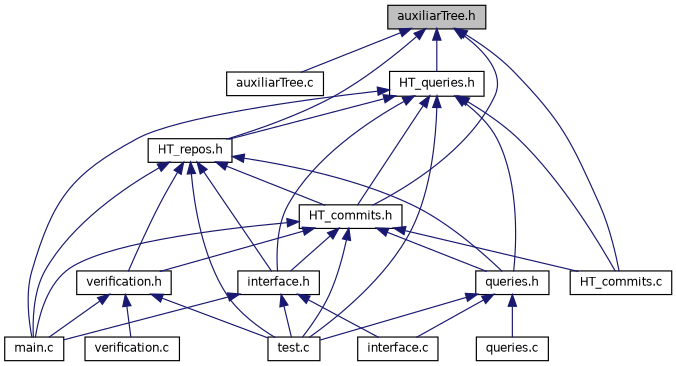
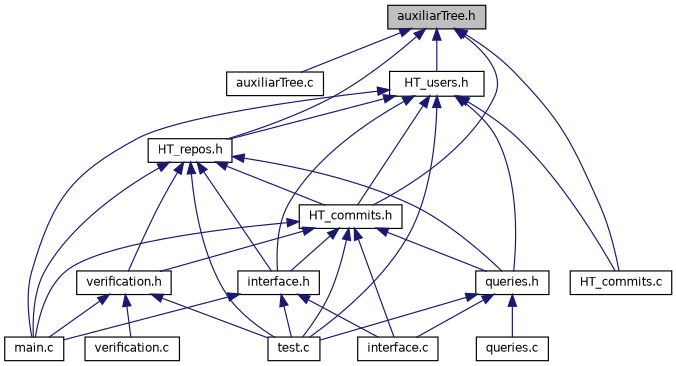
node "HT_queries.h": label "HT_queries.h" -> "HT_users.h"
edge "HT_commits.c" -> "HT_commits.h": now "interface.c" -> "HT_commits.h"
